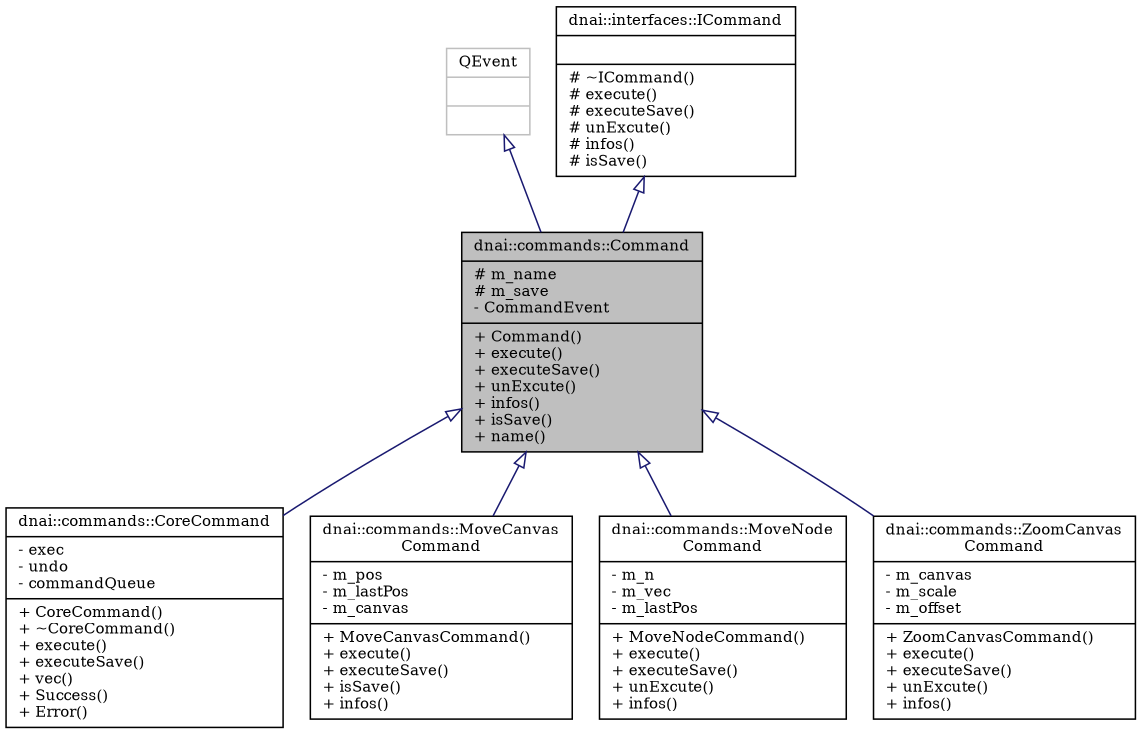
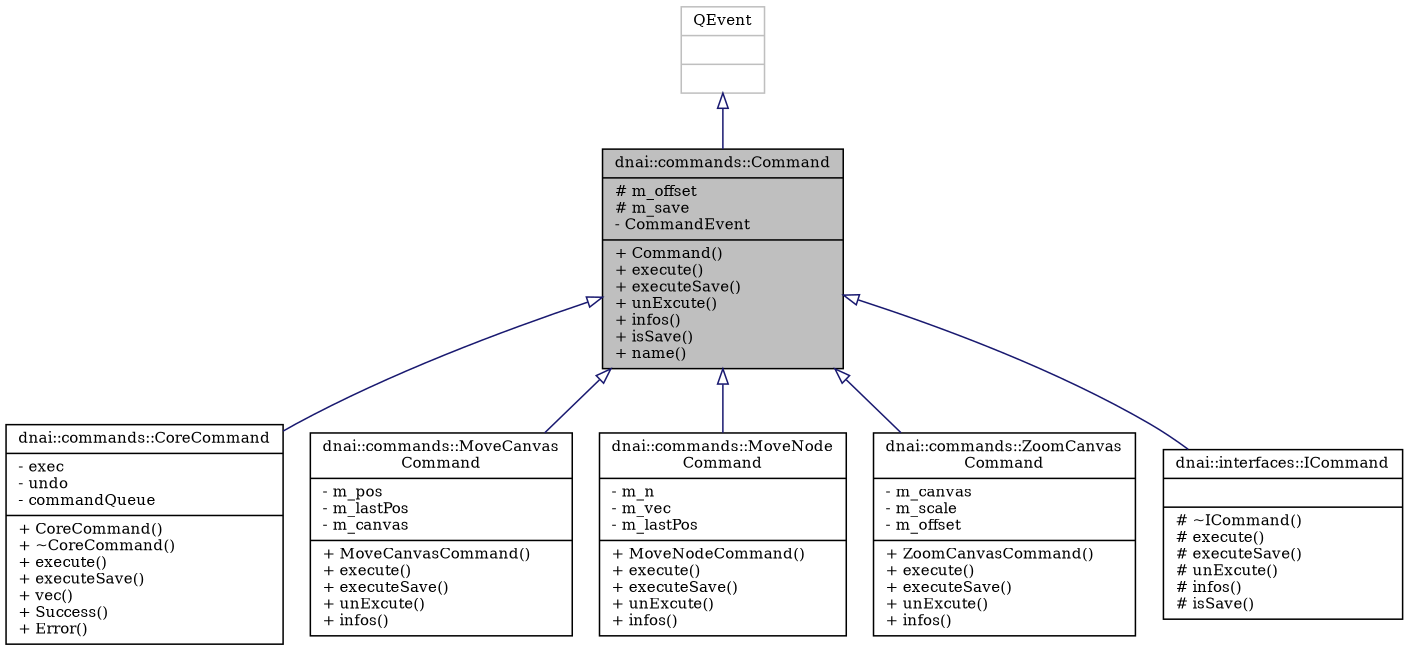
edge "dnai::commands::Command" -> "dnai::interfaces::ICommand": reversed
node "dnai::commands::Command": text "# m_name" -> "# m_offset"
node "dnai::commands::MoveCanvas": text "+ isSave()" -> "+ unExcute()"
